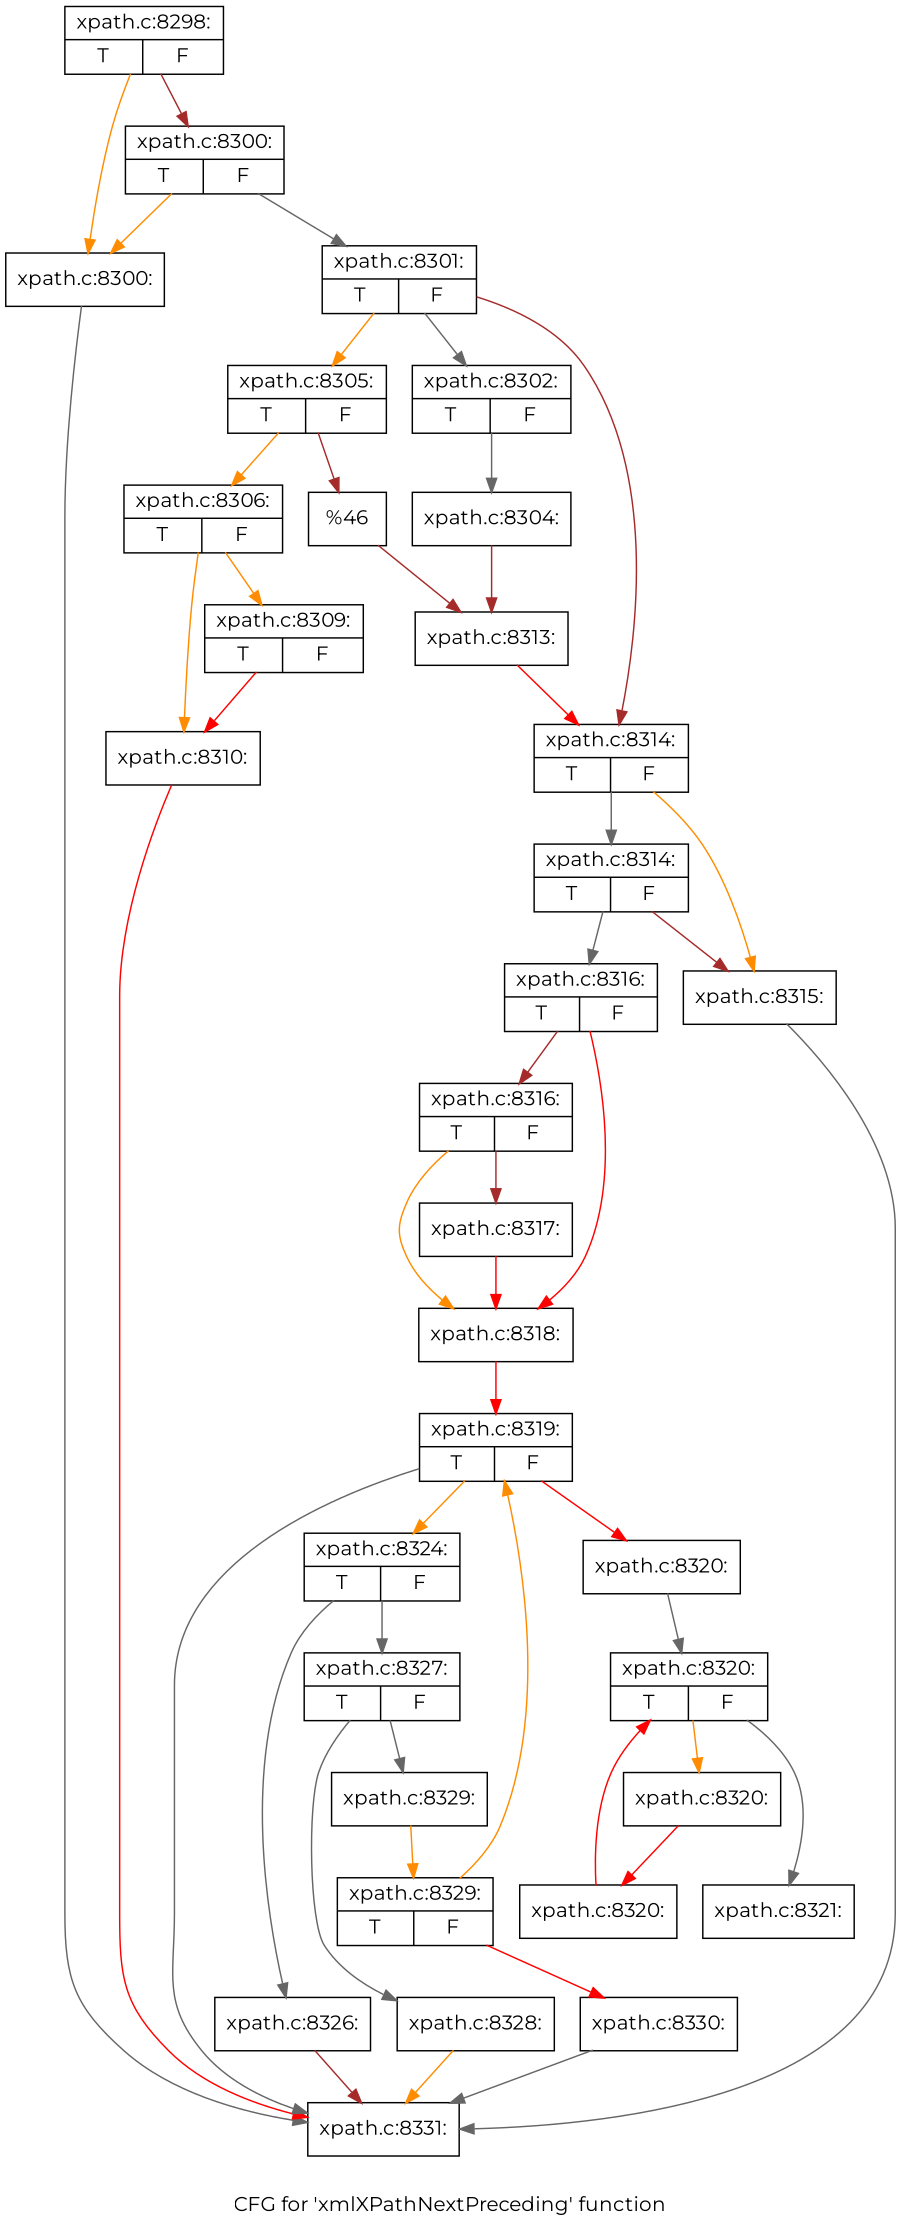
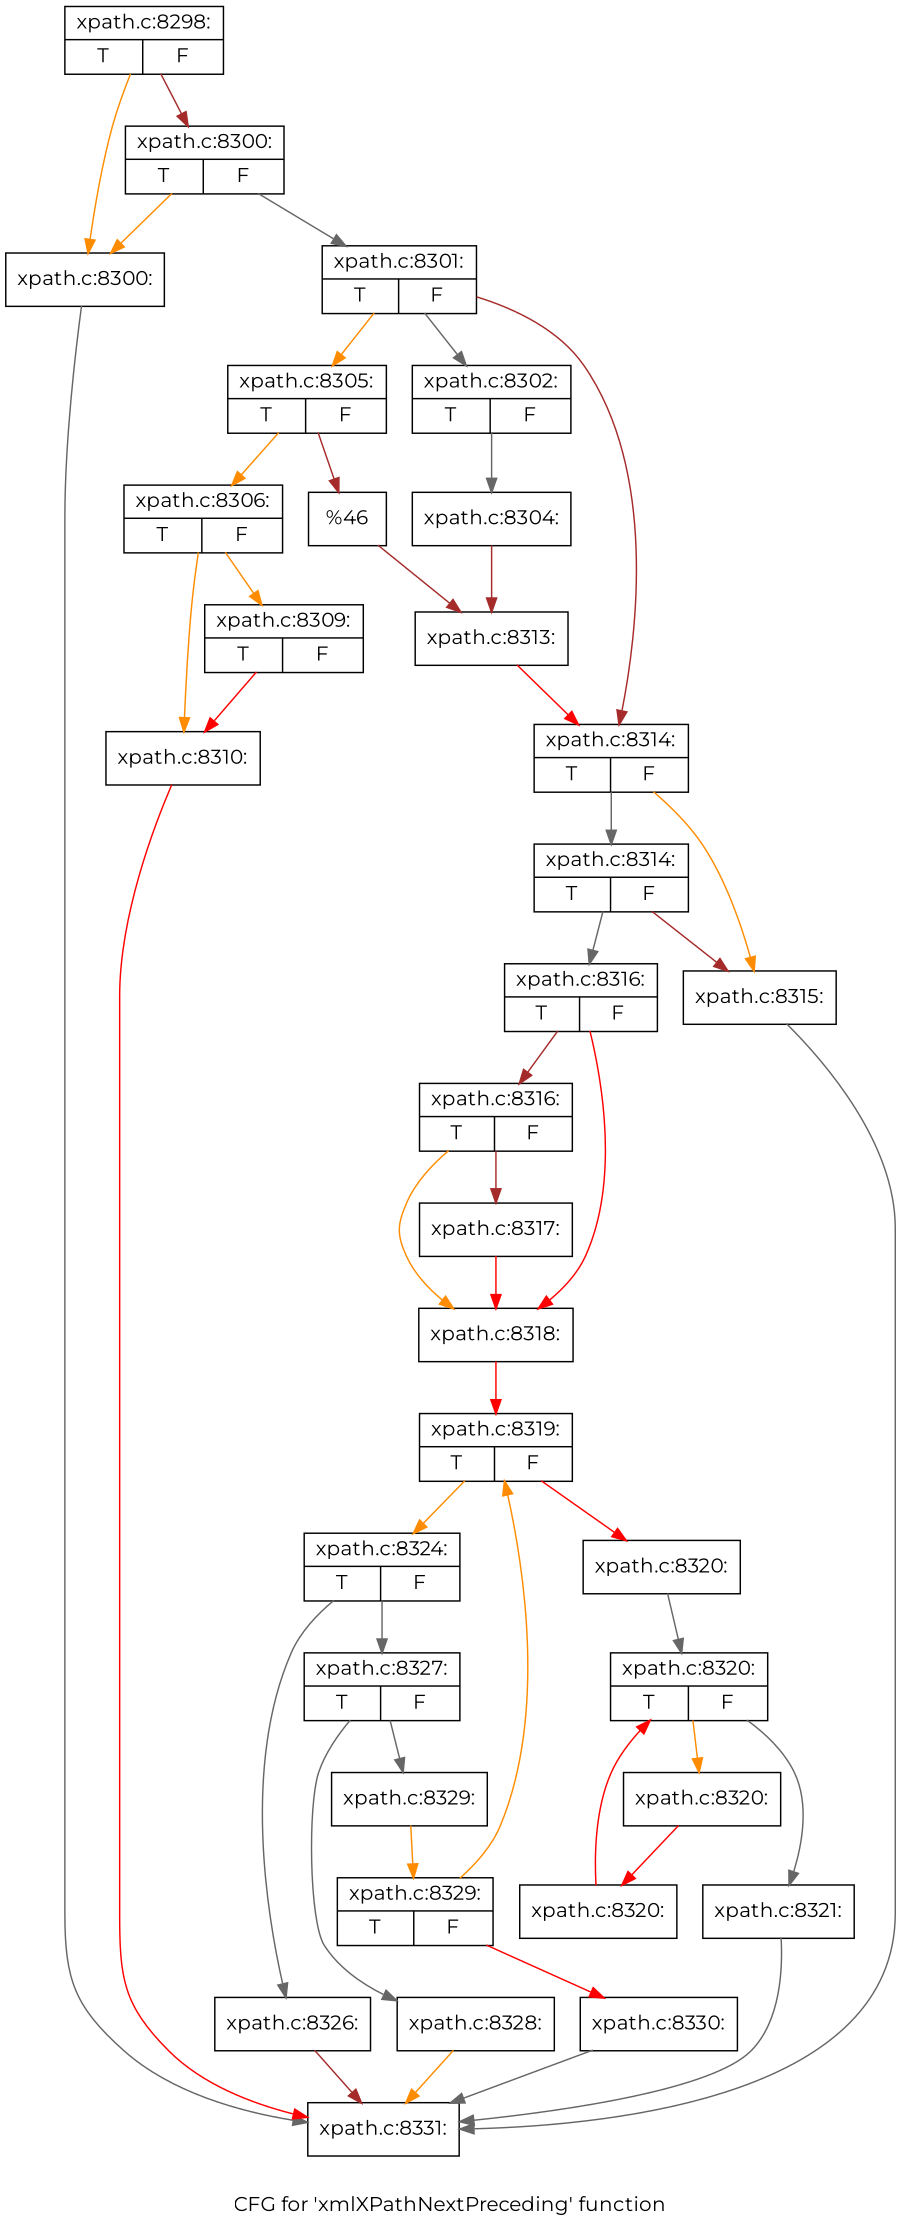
edge "xpath.c:8319:" -> "xpath.c:8331:": now "xpath.c:8321:" -> "xpath.c:8331:"
